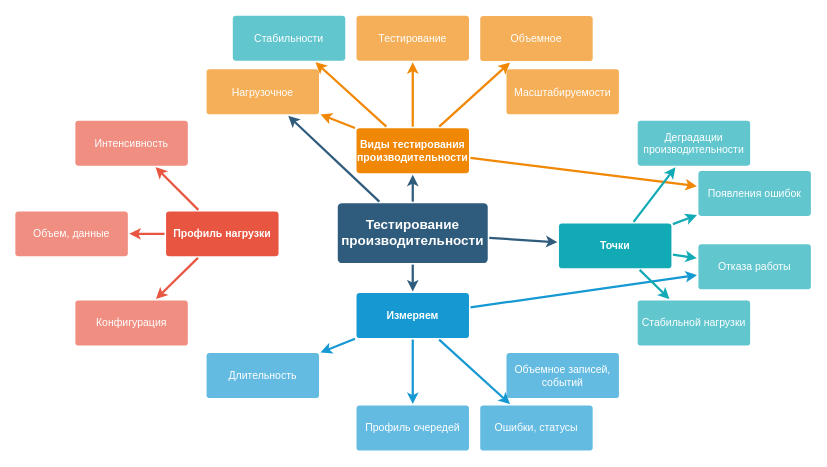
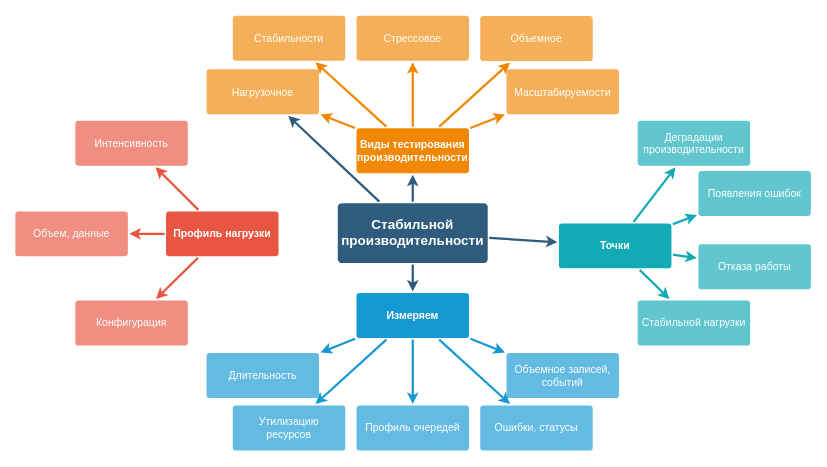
node "Стабильности": fillcolor #61c6ce -> #f5af58
node "Тестирование": label "Тестирование" -> "Стрессовое"
edge "Виды тестирования производительности" -> "Появления ошибок": now "Виды тестирования производительности" -> "Масштабируемости"
node "Тестирование производительности": label "Тестирование производительности" -> "Стабильной производительности"
edge "Измеряем" -> "Отказа работы": now "Измеряем" -> "Объемное записей, событий"
edge "Измеряем" -> "Утилизацию ресурсов": added
node "Утилизацию ресурсов": added
